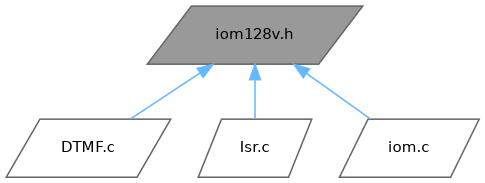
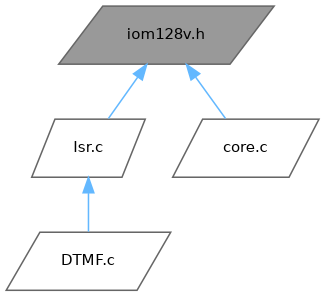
edge "DTMF.c" -> "iom128v.h": now "DTMF.c" -> "Isr.c"
node "iom.c": label "iom.c" -> "core.c"
